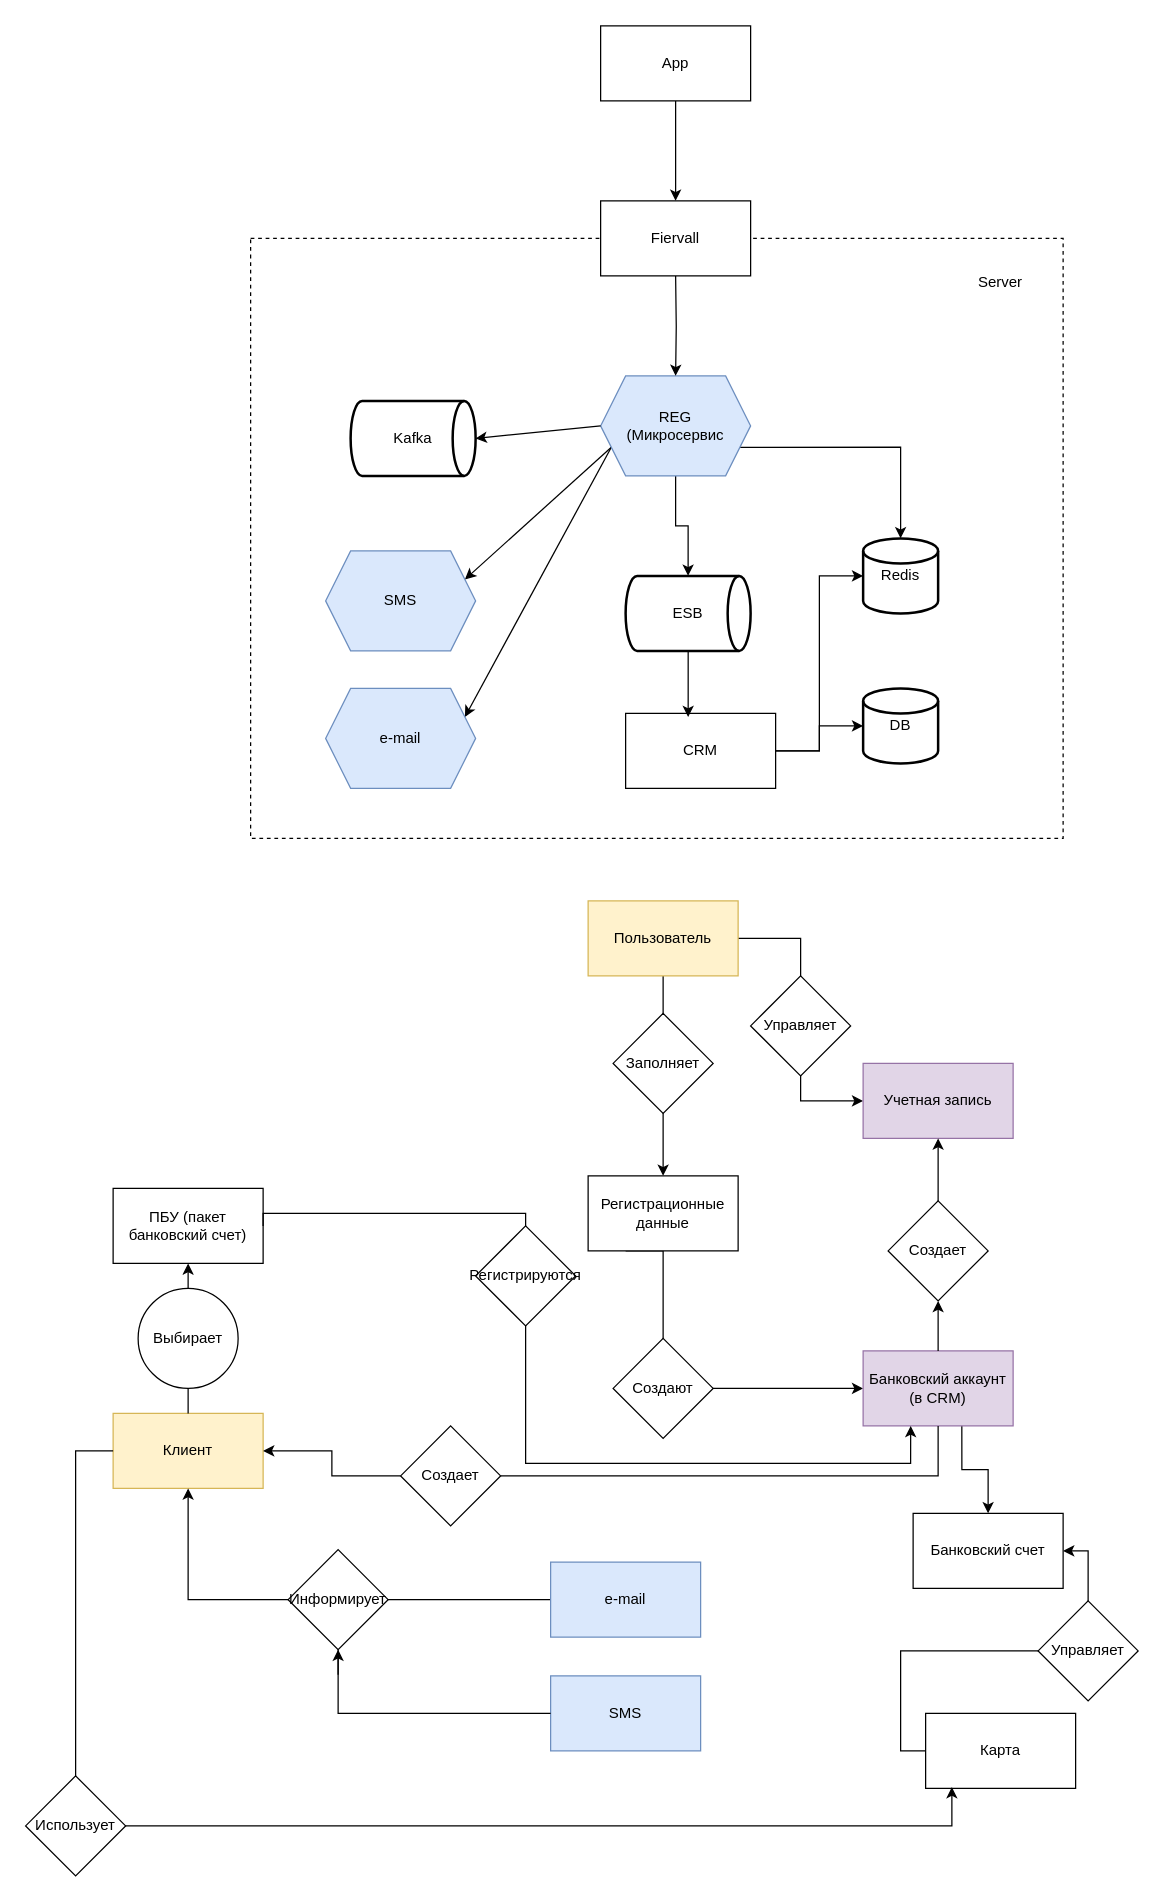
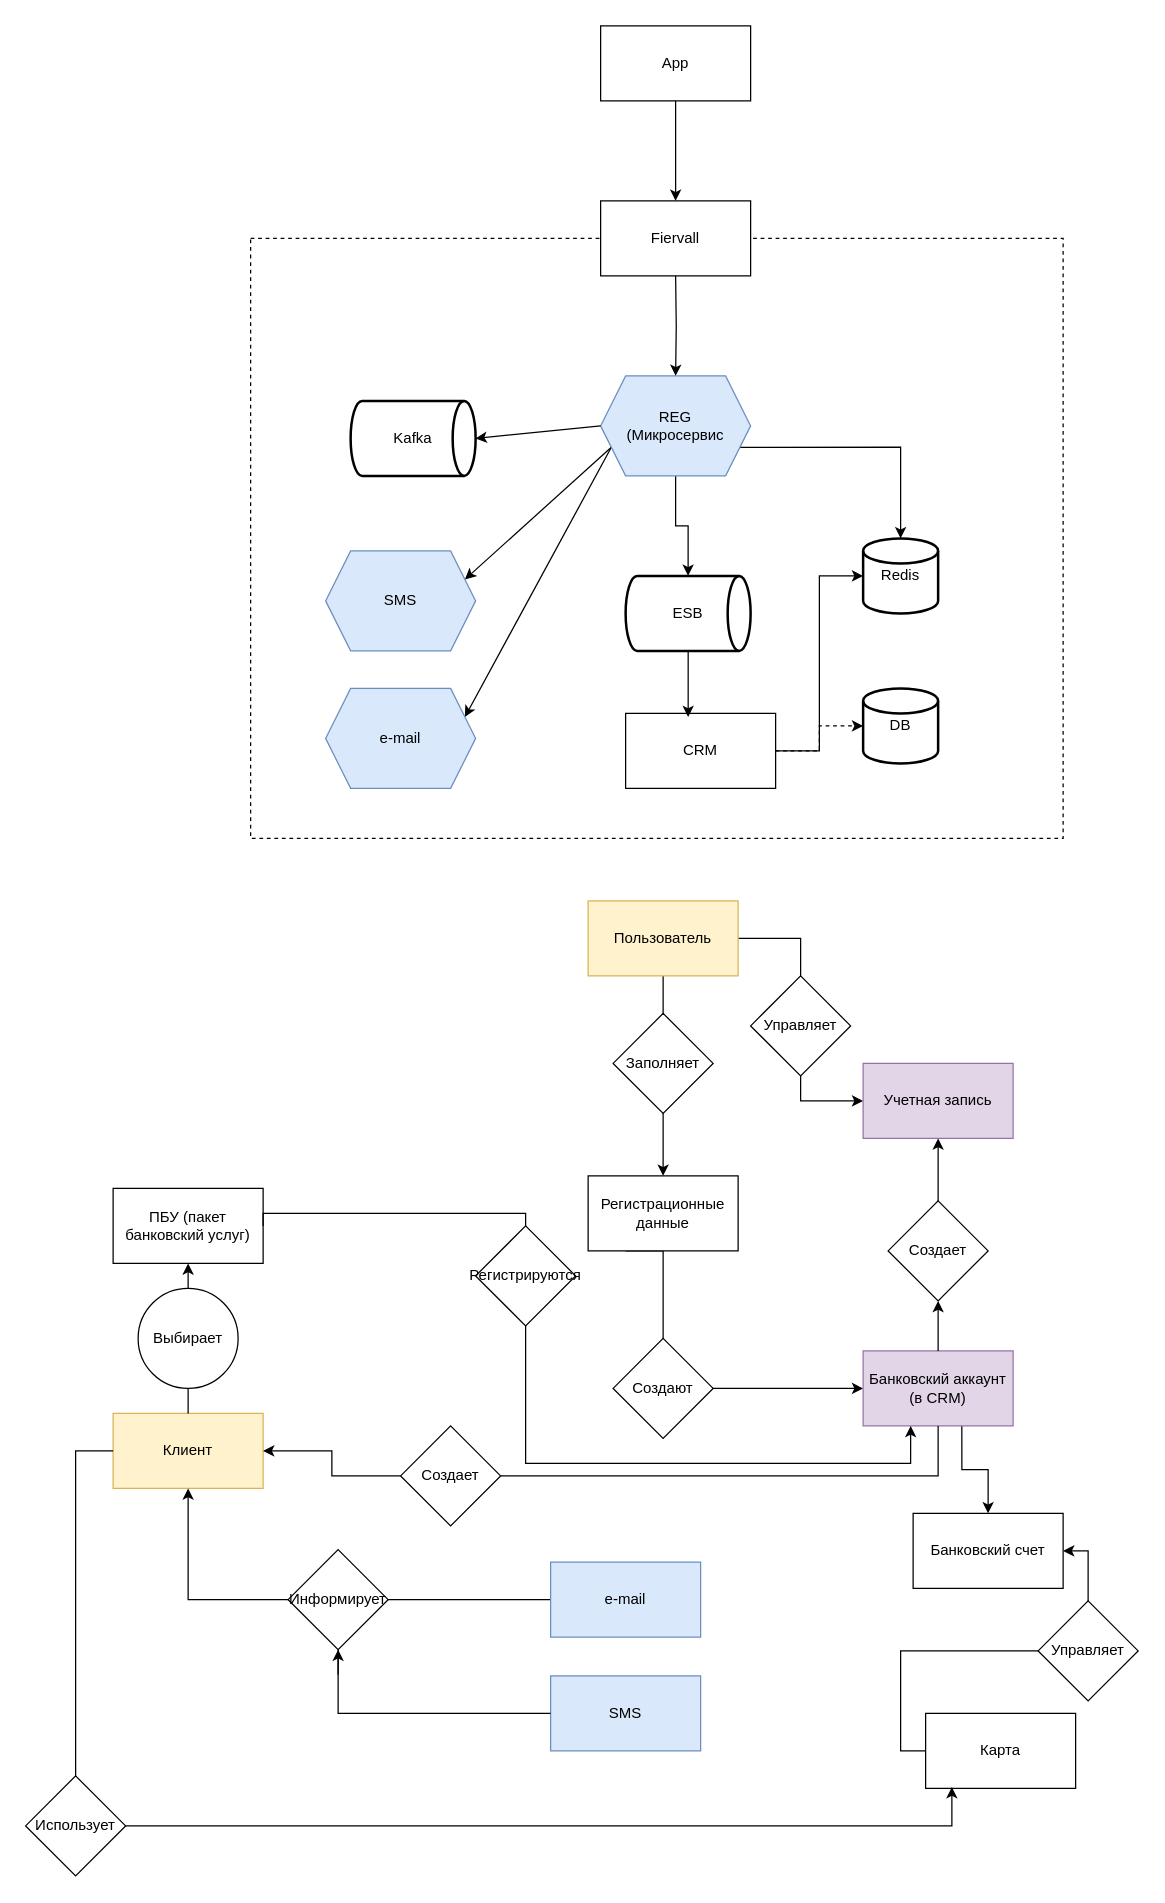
node "Server": removed
edge "CRM" -> "DB": style solid -> dashed
node "ПБУ (пакет банковский счет)": label "ПБУ (пакет банковский счет)" -> "ПБУ (пакет банковский услуг)"
